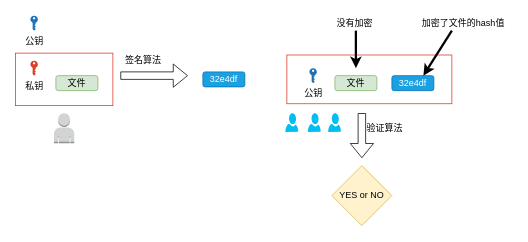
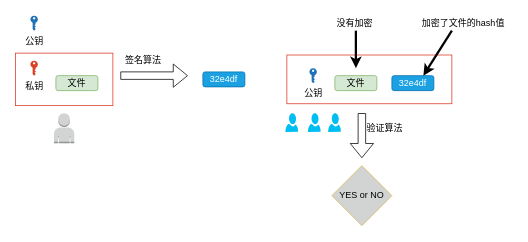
node "YES or NO": fillcolor #fff2cc -> #d2d3d3
